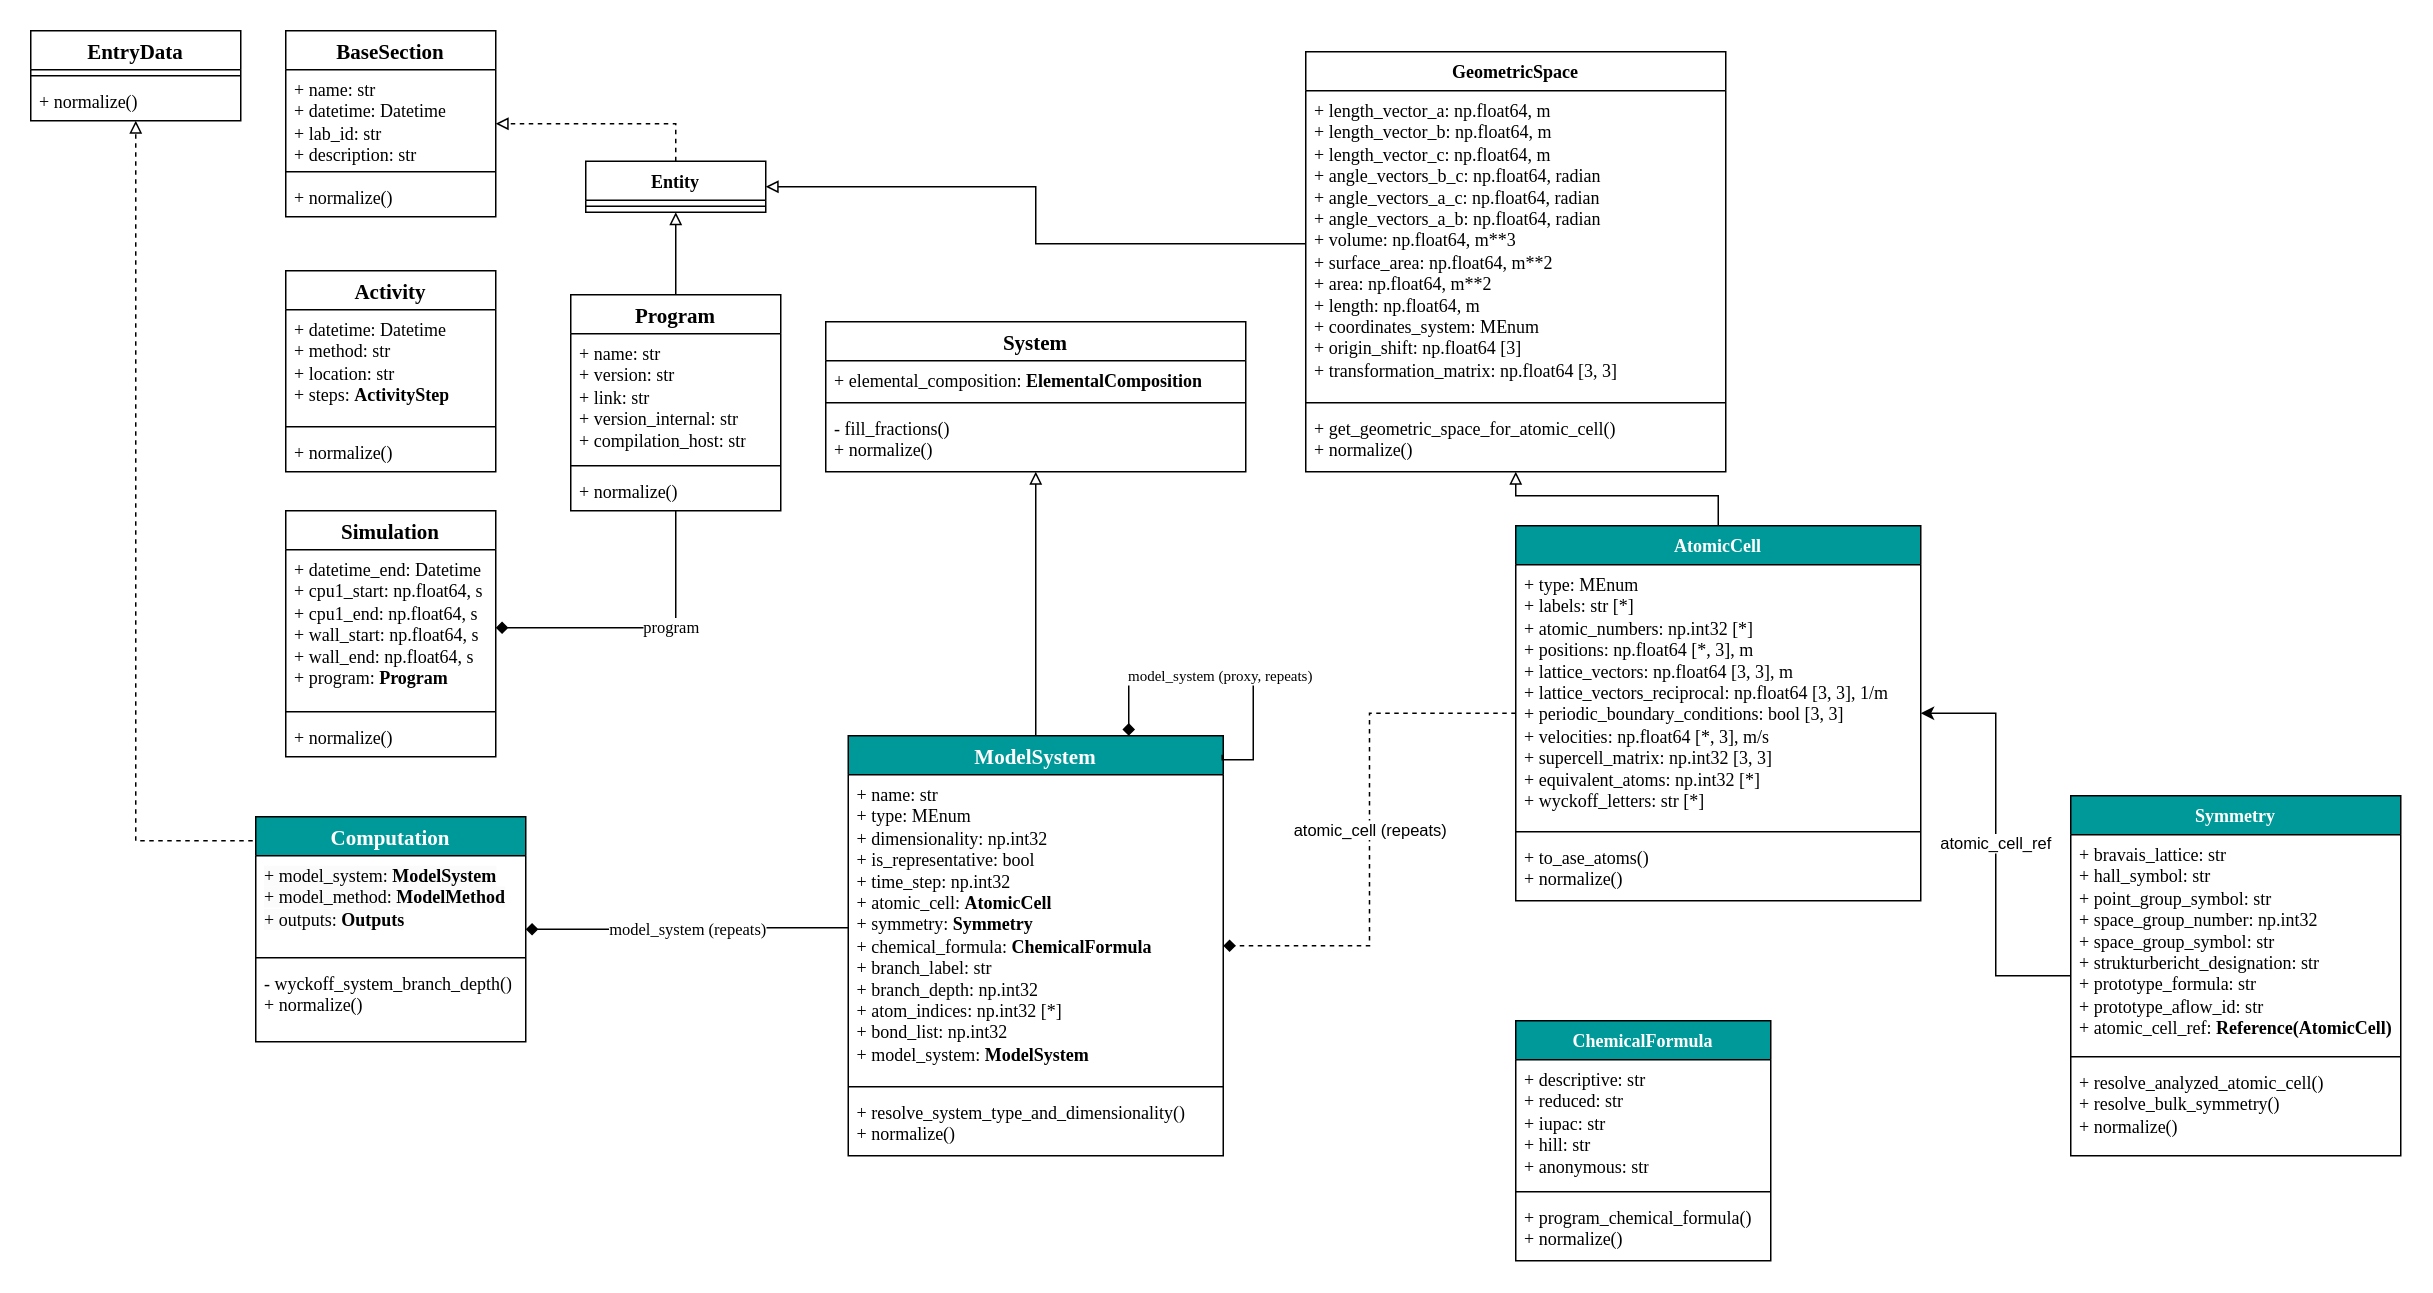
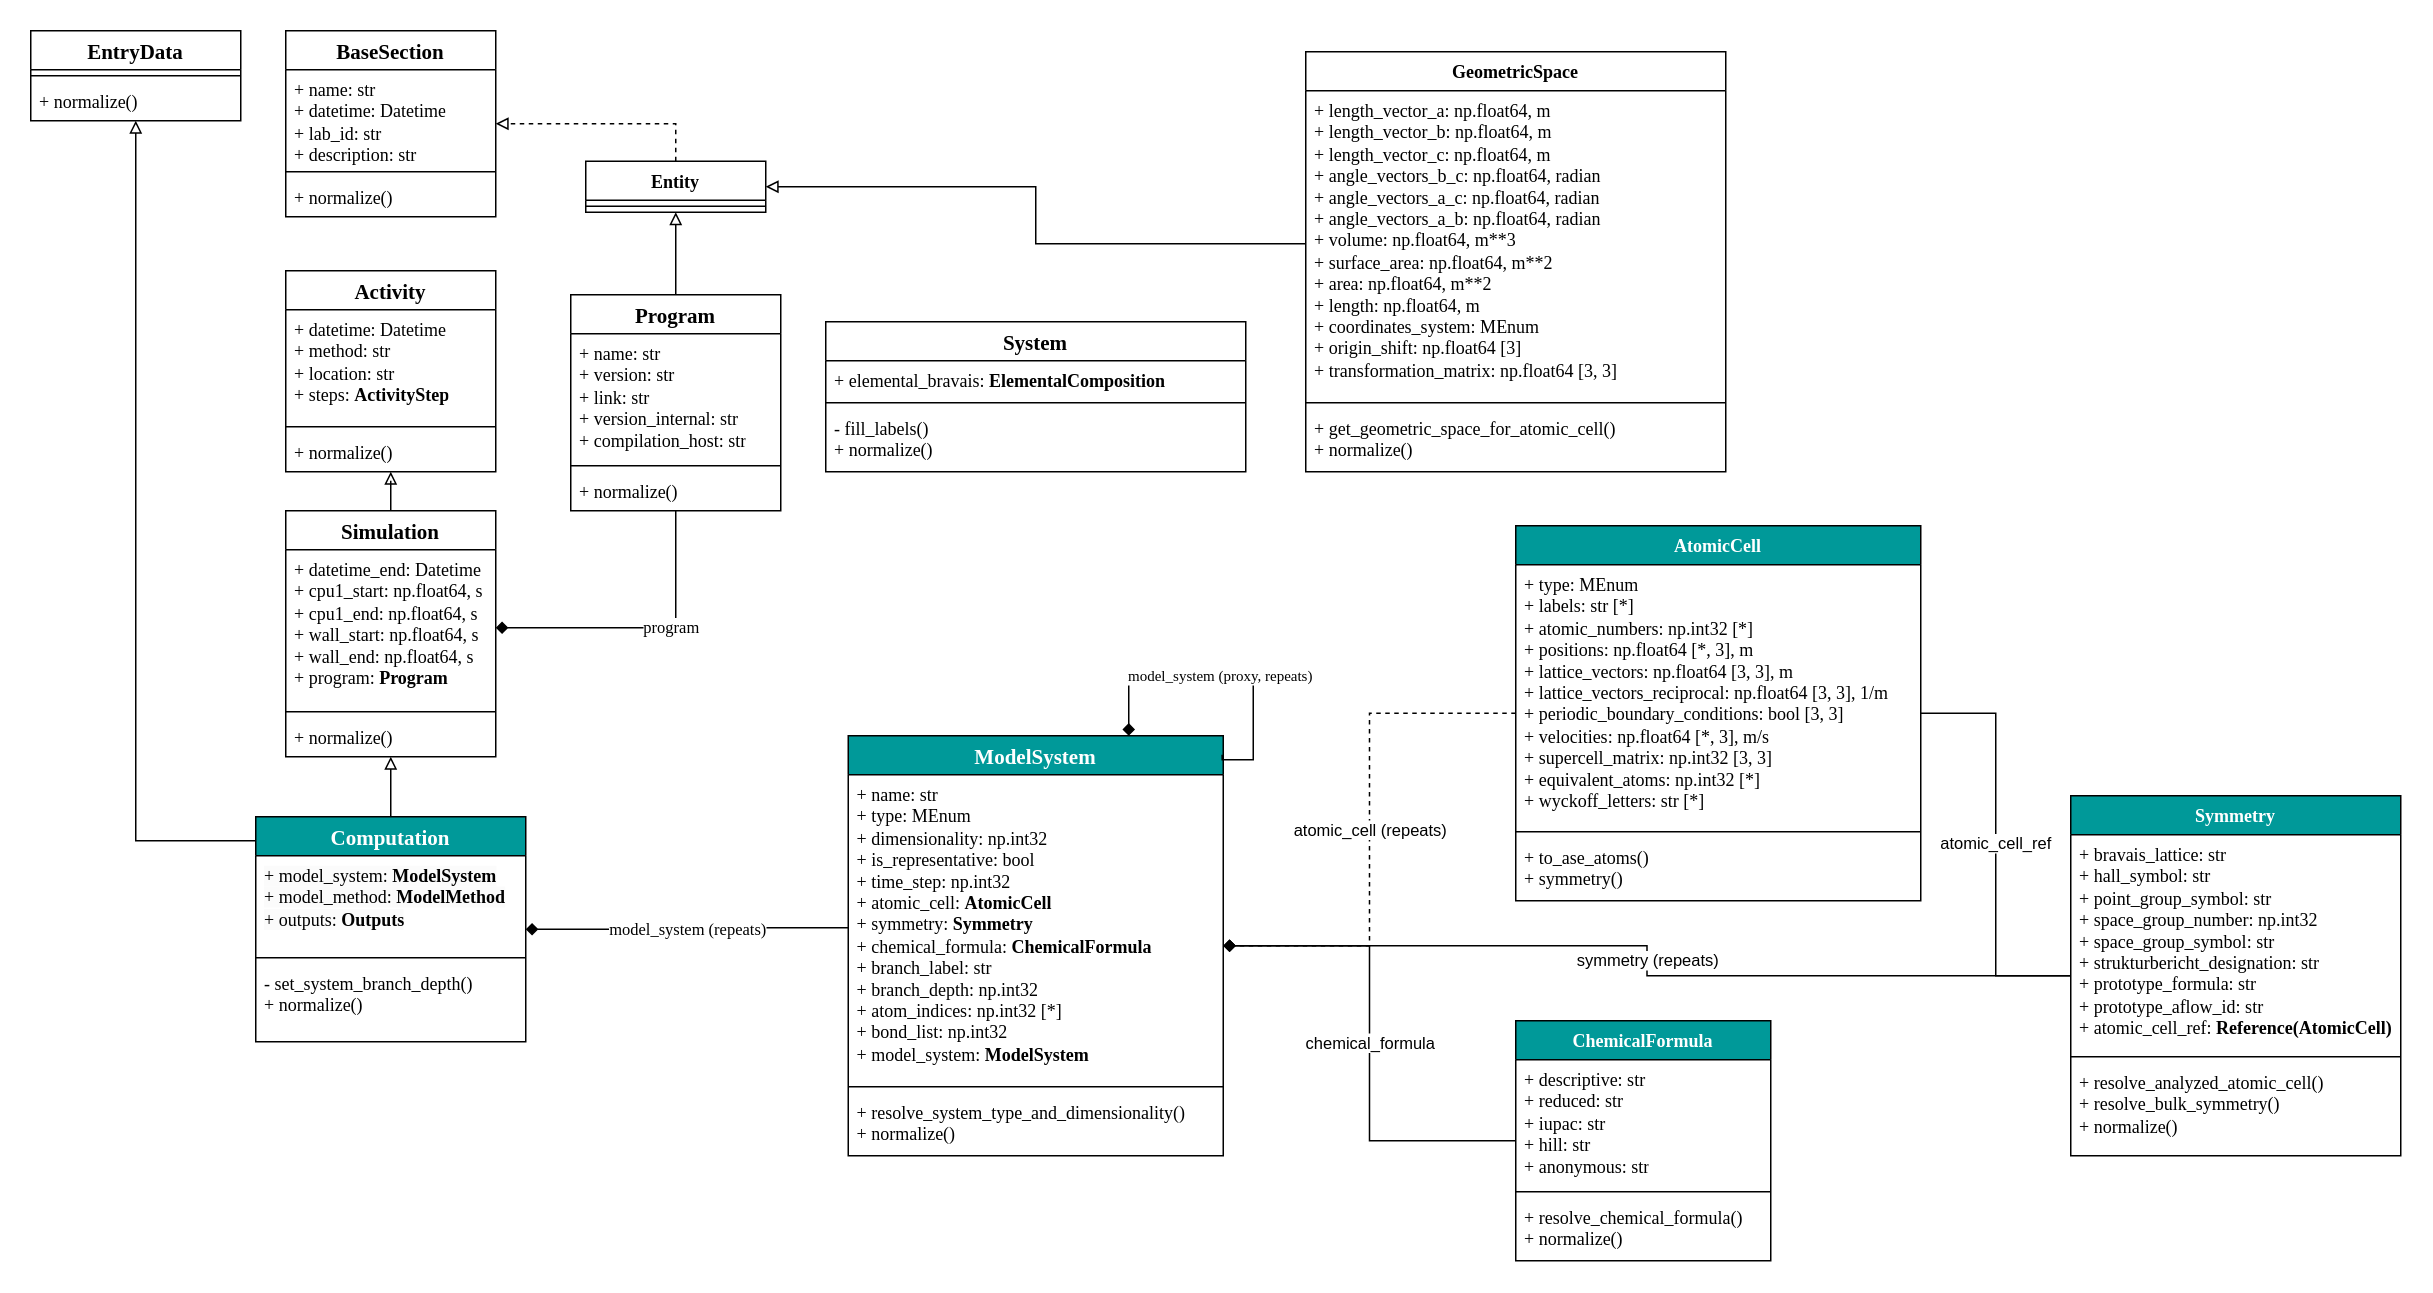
node "+ elemental_composition: ElementalComposition": label "+ elemental_composition: ElementalComposition" -> "+ elemental_bravais: ElementalComposition"
node "- fill_fractions() + normalize()": label "- fill_fractions() + normalize()" -> "- fill_labels() + normalize()"
edge "Simulation" -> "Activity": added
edge "AtomicCell" -> "GeometricSpace": removed
edge "Computation" -> "EntryData": style dashed -> solid
edge "ModelSystem" -> "System": removed
edge "Symmetry" -> "AtomicCell": arrowhead classic -> none
edge "Computation" -> "Simulation": added
node "+ to_ase_atoms() + normalize()": label "+ to_ase_atoms() + normalize()" -> "+ to_ase_atoms() + symmetry()"
edge "Symmetry" -> "ModelSystem": added, label "symmetry (repeats)"
node "- wyckoff_system_branch_depth() + normalize()": label "- wyckoff_system_branch_depth() + normalize()" -> "- set_system_branch_depth() + normalize()"
edge "ChemicalFormula" -> "ModelSystem": added, label "chemical_formula"
node "+ program_chemical_formula() + normalize()": label "+ program_chemical_formula() + normalize()" -> "+ resolve_chemical_formula() + normalize()"
